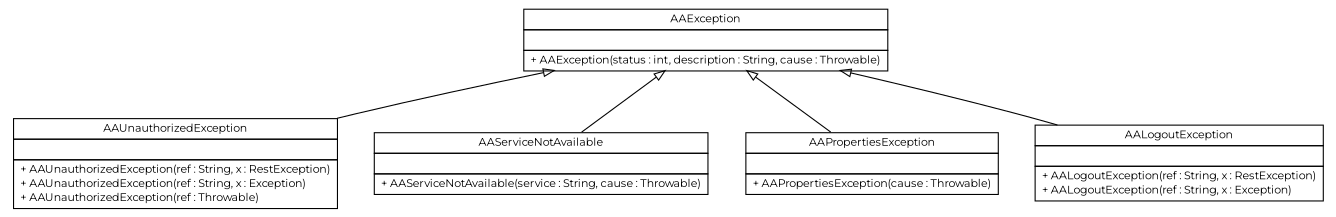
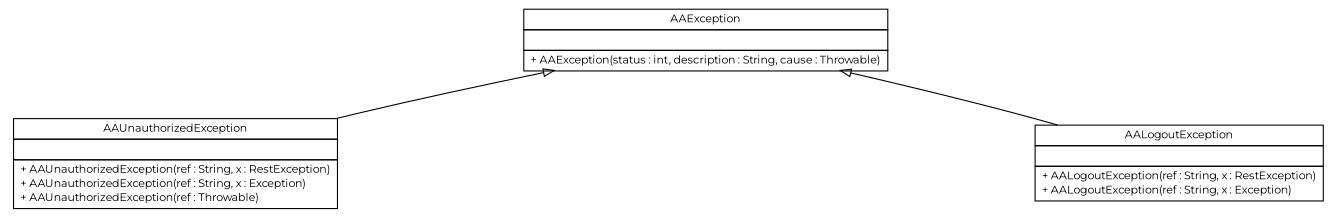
node "AAServiceNotAvailable": removed
node "AAPropertiesException": removed
